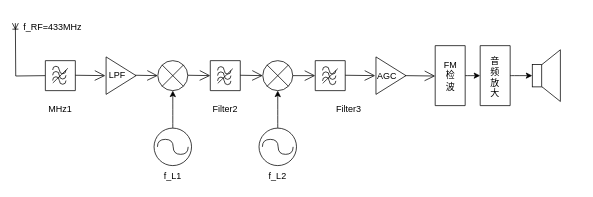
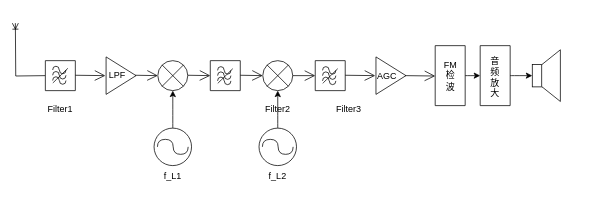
node "f_RF=433MHz": removed
node "MHz1": label "MHz1" -> "Filter1"
node "Filter2": moved (225, 109) -> (278, 109)
